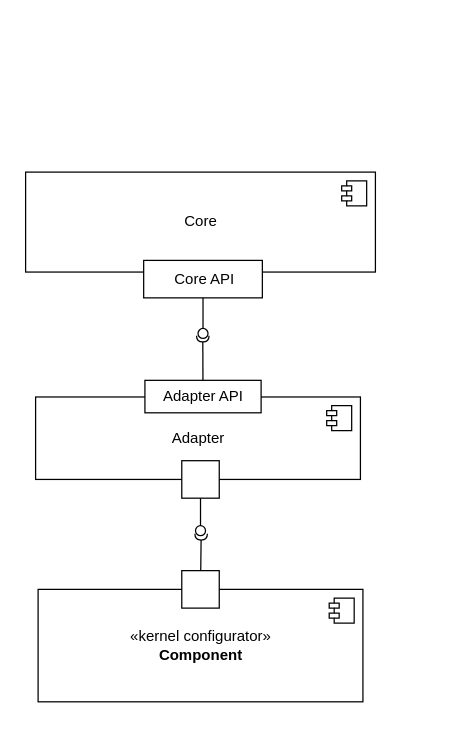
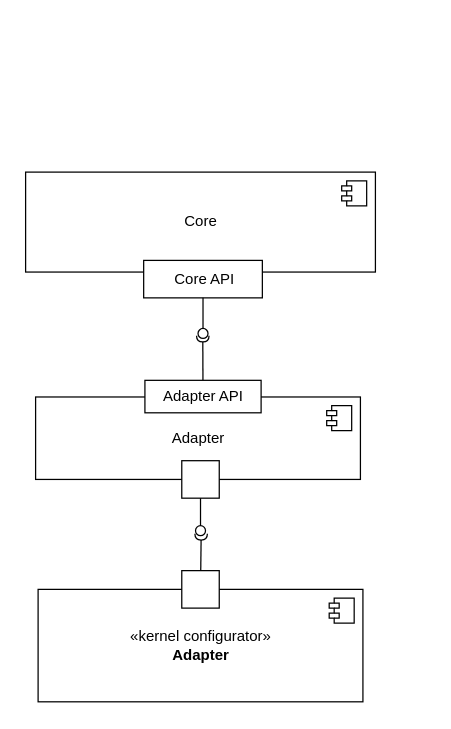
node "«kernel configurator» Component": label "«kernel configurator» Component" -> "«kernel configurator» Adapter"
